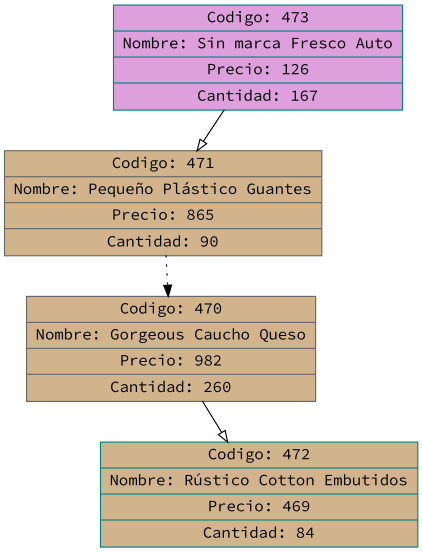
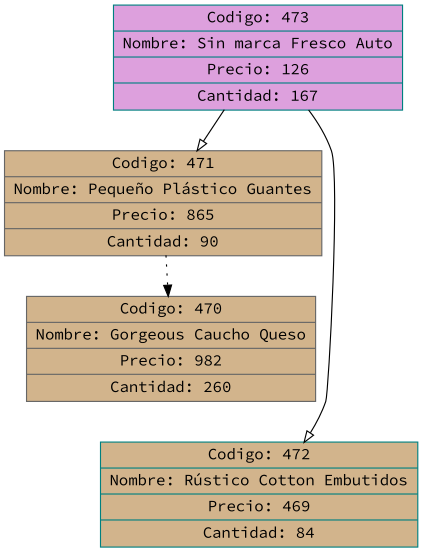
edge "Codigo: 470" -> "Codigo: 472": now "Codigo: 473" -> "Codigo: 472"
